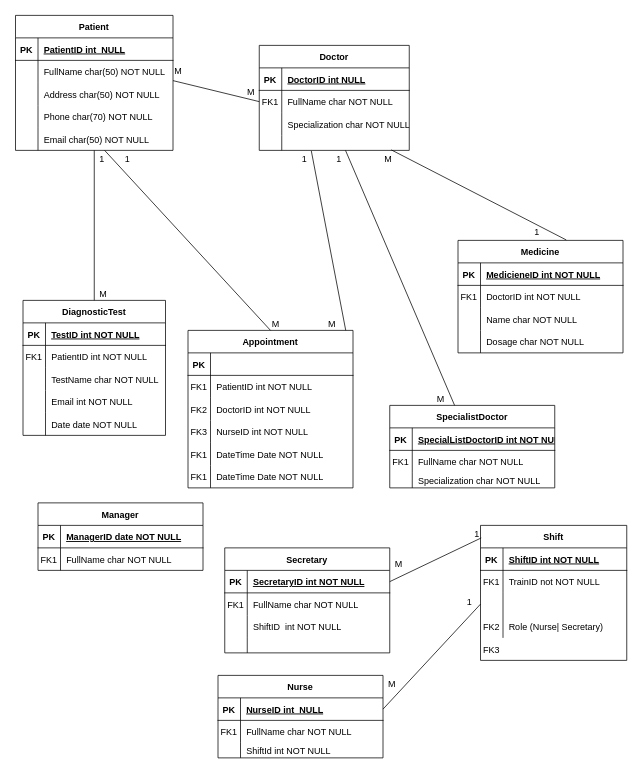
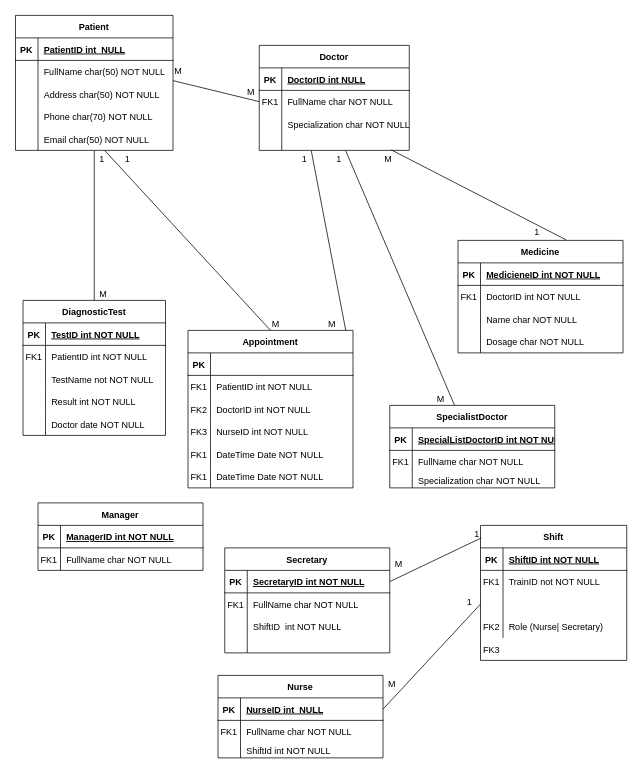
node "TestName char NOT NULL": label "TestName char NOT NULL" -> "TestName not NOT NULL"
node "Email int NOT NULL": label "Email int NOT NULL" -> "Result int NOT NULL"
node "Date date NOT NULL": label "Date date NOT NULL" -> "Doctor date NOT NULL"
node "ManagerID date NOT NULL": label "ManagerID date NOT NULL" -> "ManagerID int NOT NULL"
